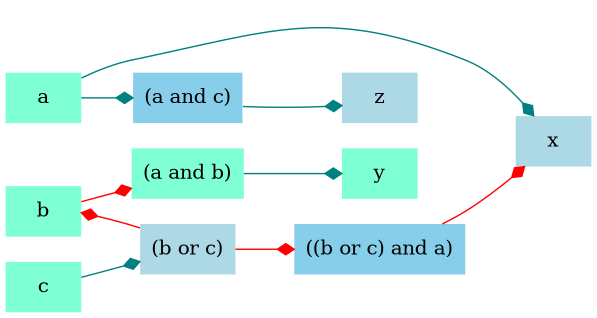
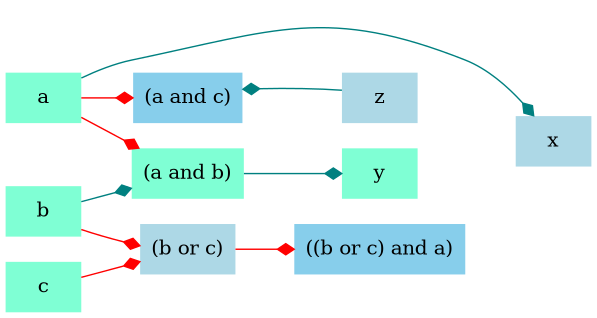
edge "a" -> "(a and c)": color teal -> red
edge "(a and c)" -> "z": reversed
edge "a" -> "(a and b)": added
edge "b" -> "(a and b)": color red -> teal
edge "((b or c) and a)" -> "x": removed
edge "(b or c)" -> "b": reversed
edge "c" -> "(b or c)": color teal -> red
